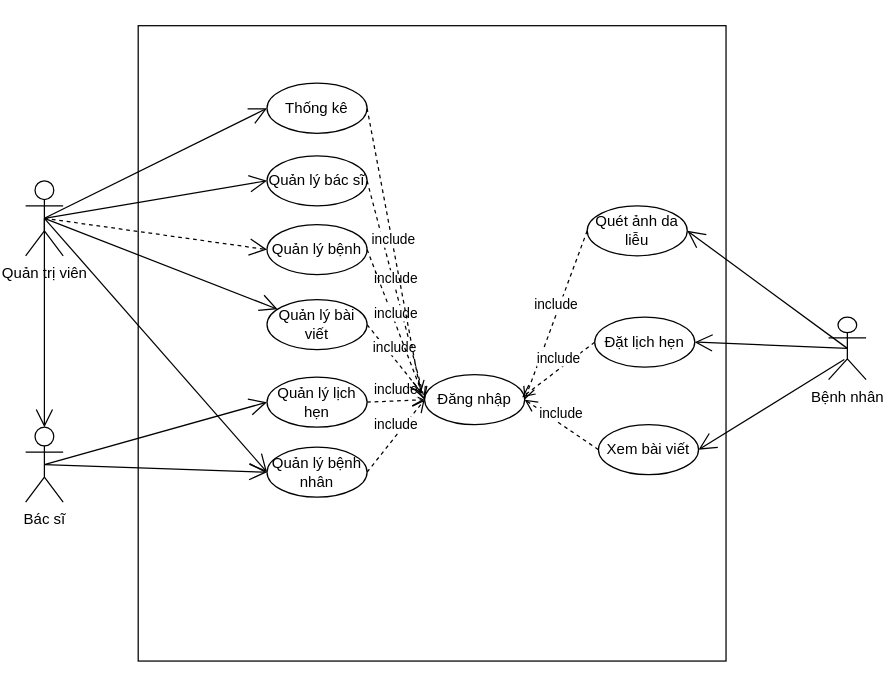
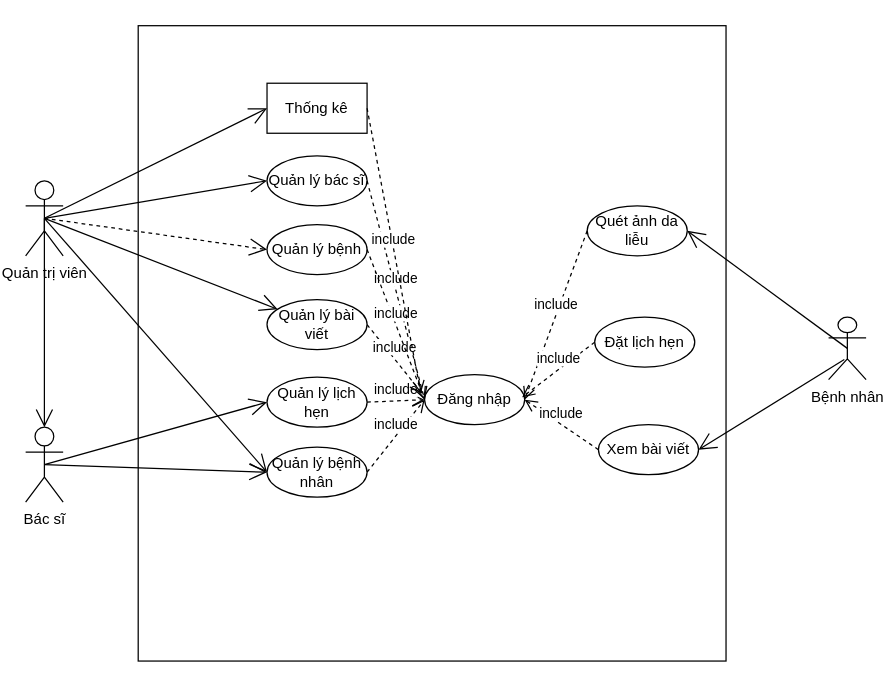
node "Thống kê": shape ellipse -> rectangle
edge "Bệnh nhân" -> "Đặt lịch hẹn": removed
